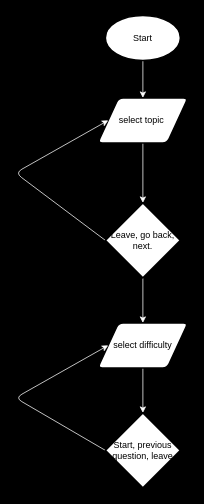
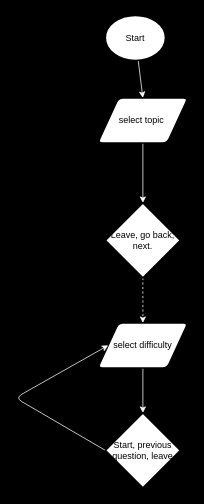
node "Start": size 75x45 -> 60x45
edge "Leave, go back, next." -> "select topic": removed
edge "Leave, go back, next." -> "select difficulty": style solid -> dashed
